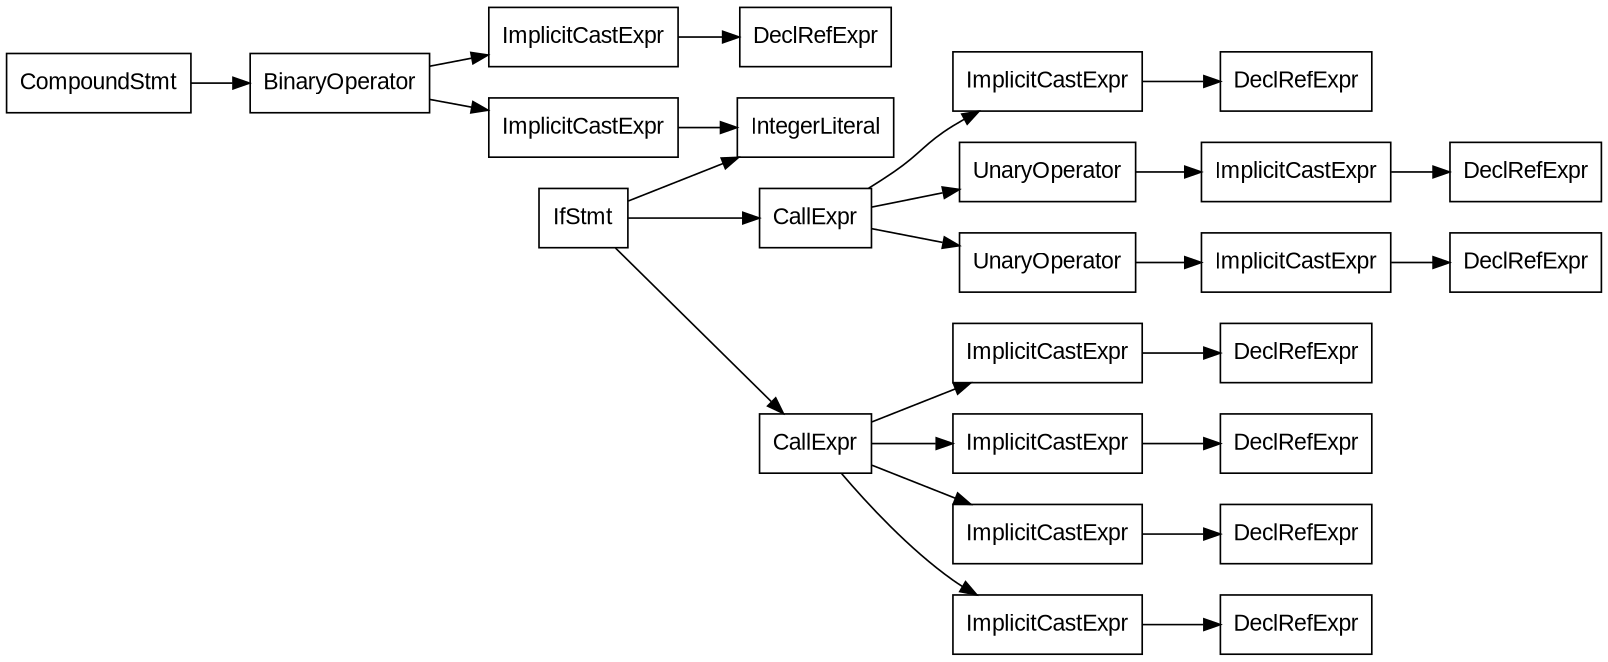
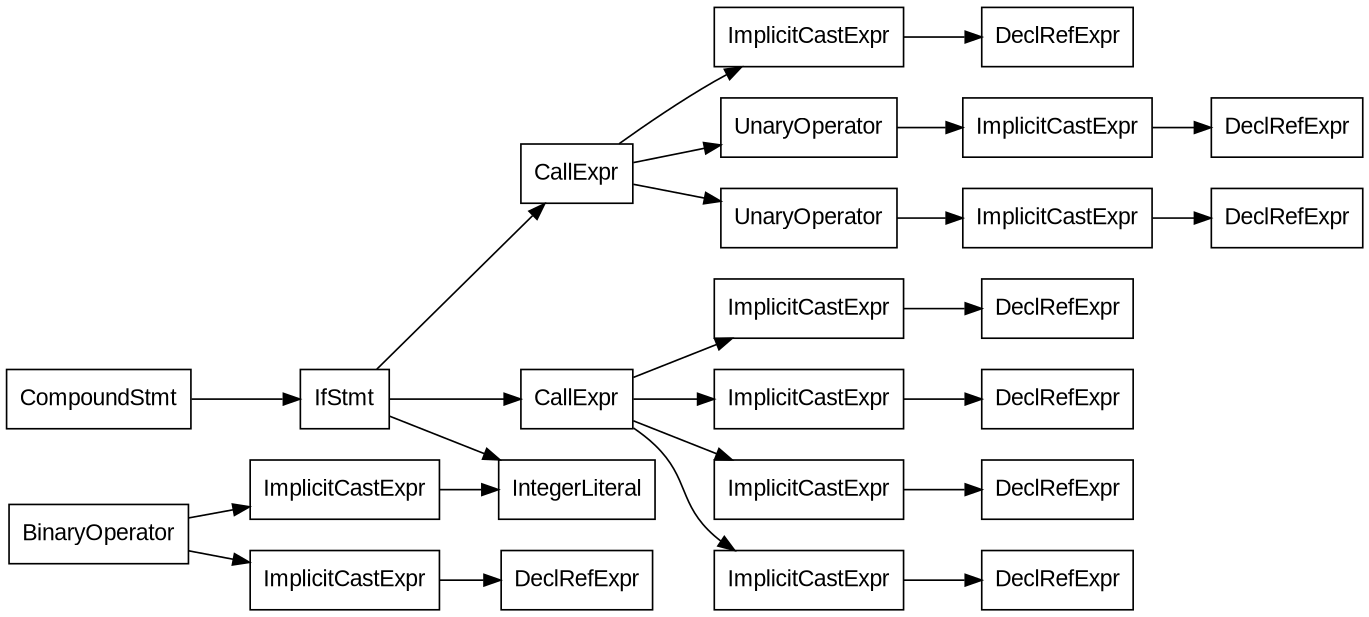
edge "CompoundStmt" -> "BinaryOperator": now "CompoundStmt" -> "IfStmt"
